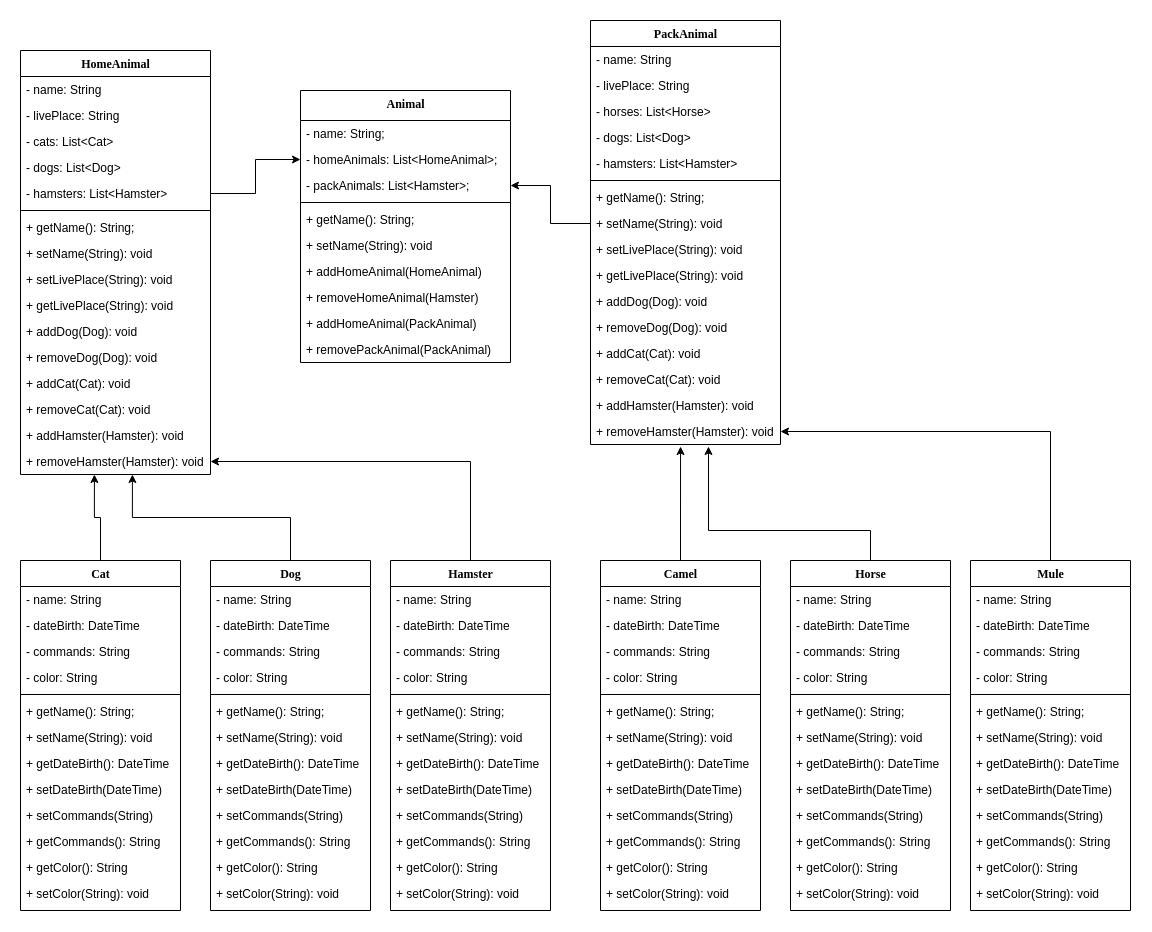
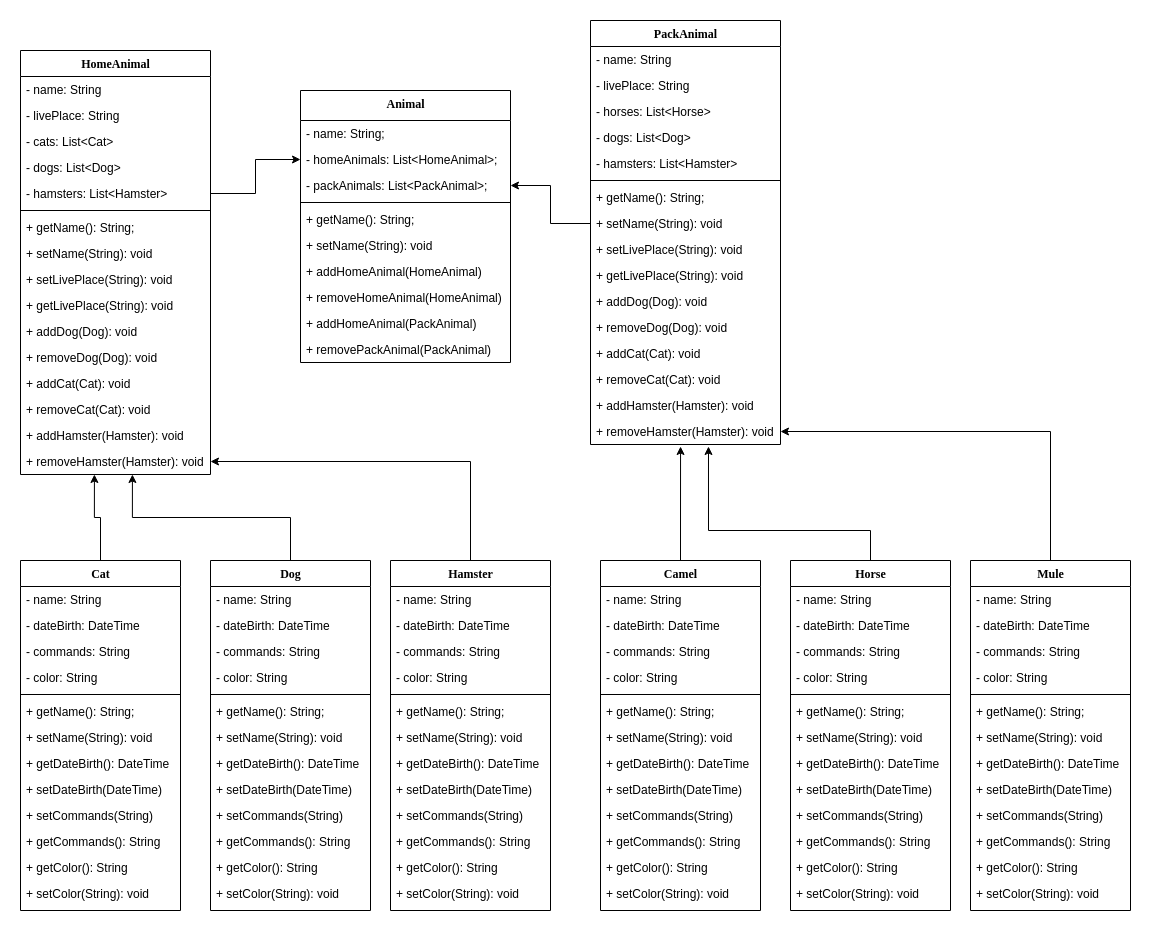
node "- packAnimals: List<Hamster>;": label "- packAnimals: List<Hamster>;" -> "- packAnimals: List<PackAnimal>;"
node "+ removeHomeAnimal(Hamster)": label "+ removeHomeAnimal(Hamster)" -> "+ removeHomeAnimal(HomeAnimal)"
